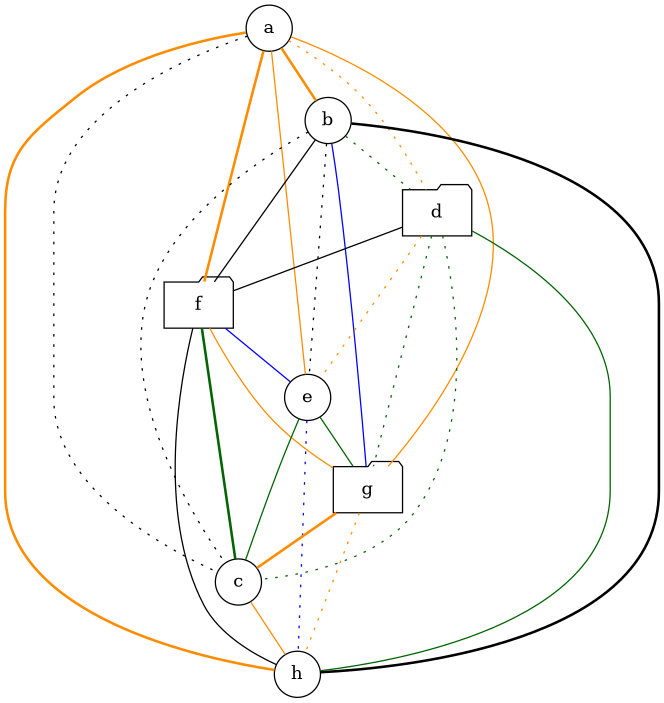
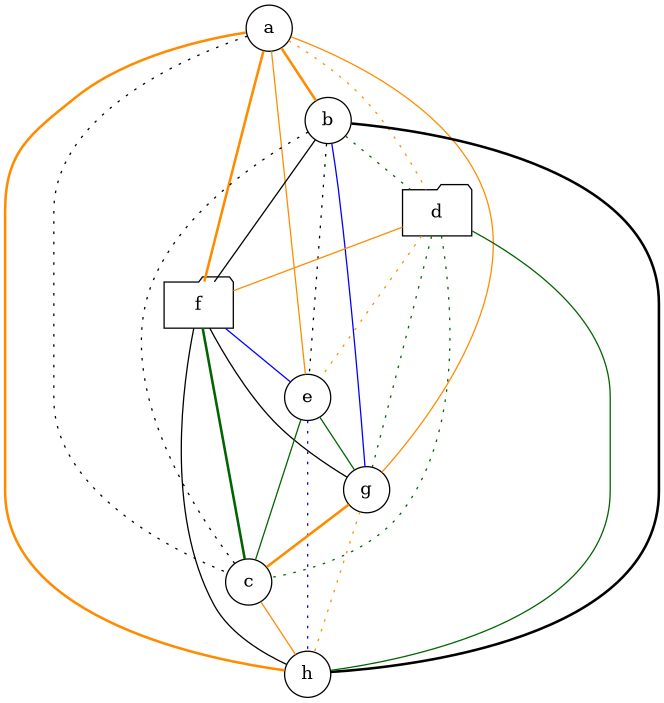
edge "d" -- "f": color black -> darkorange
edge "f" -- "g": color darkorange -> black
node "g": shape folder -> circle
